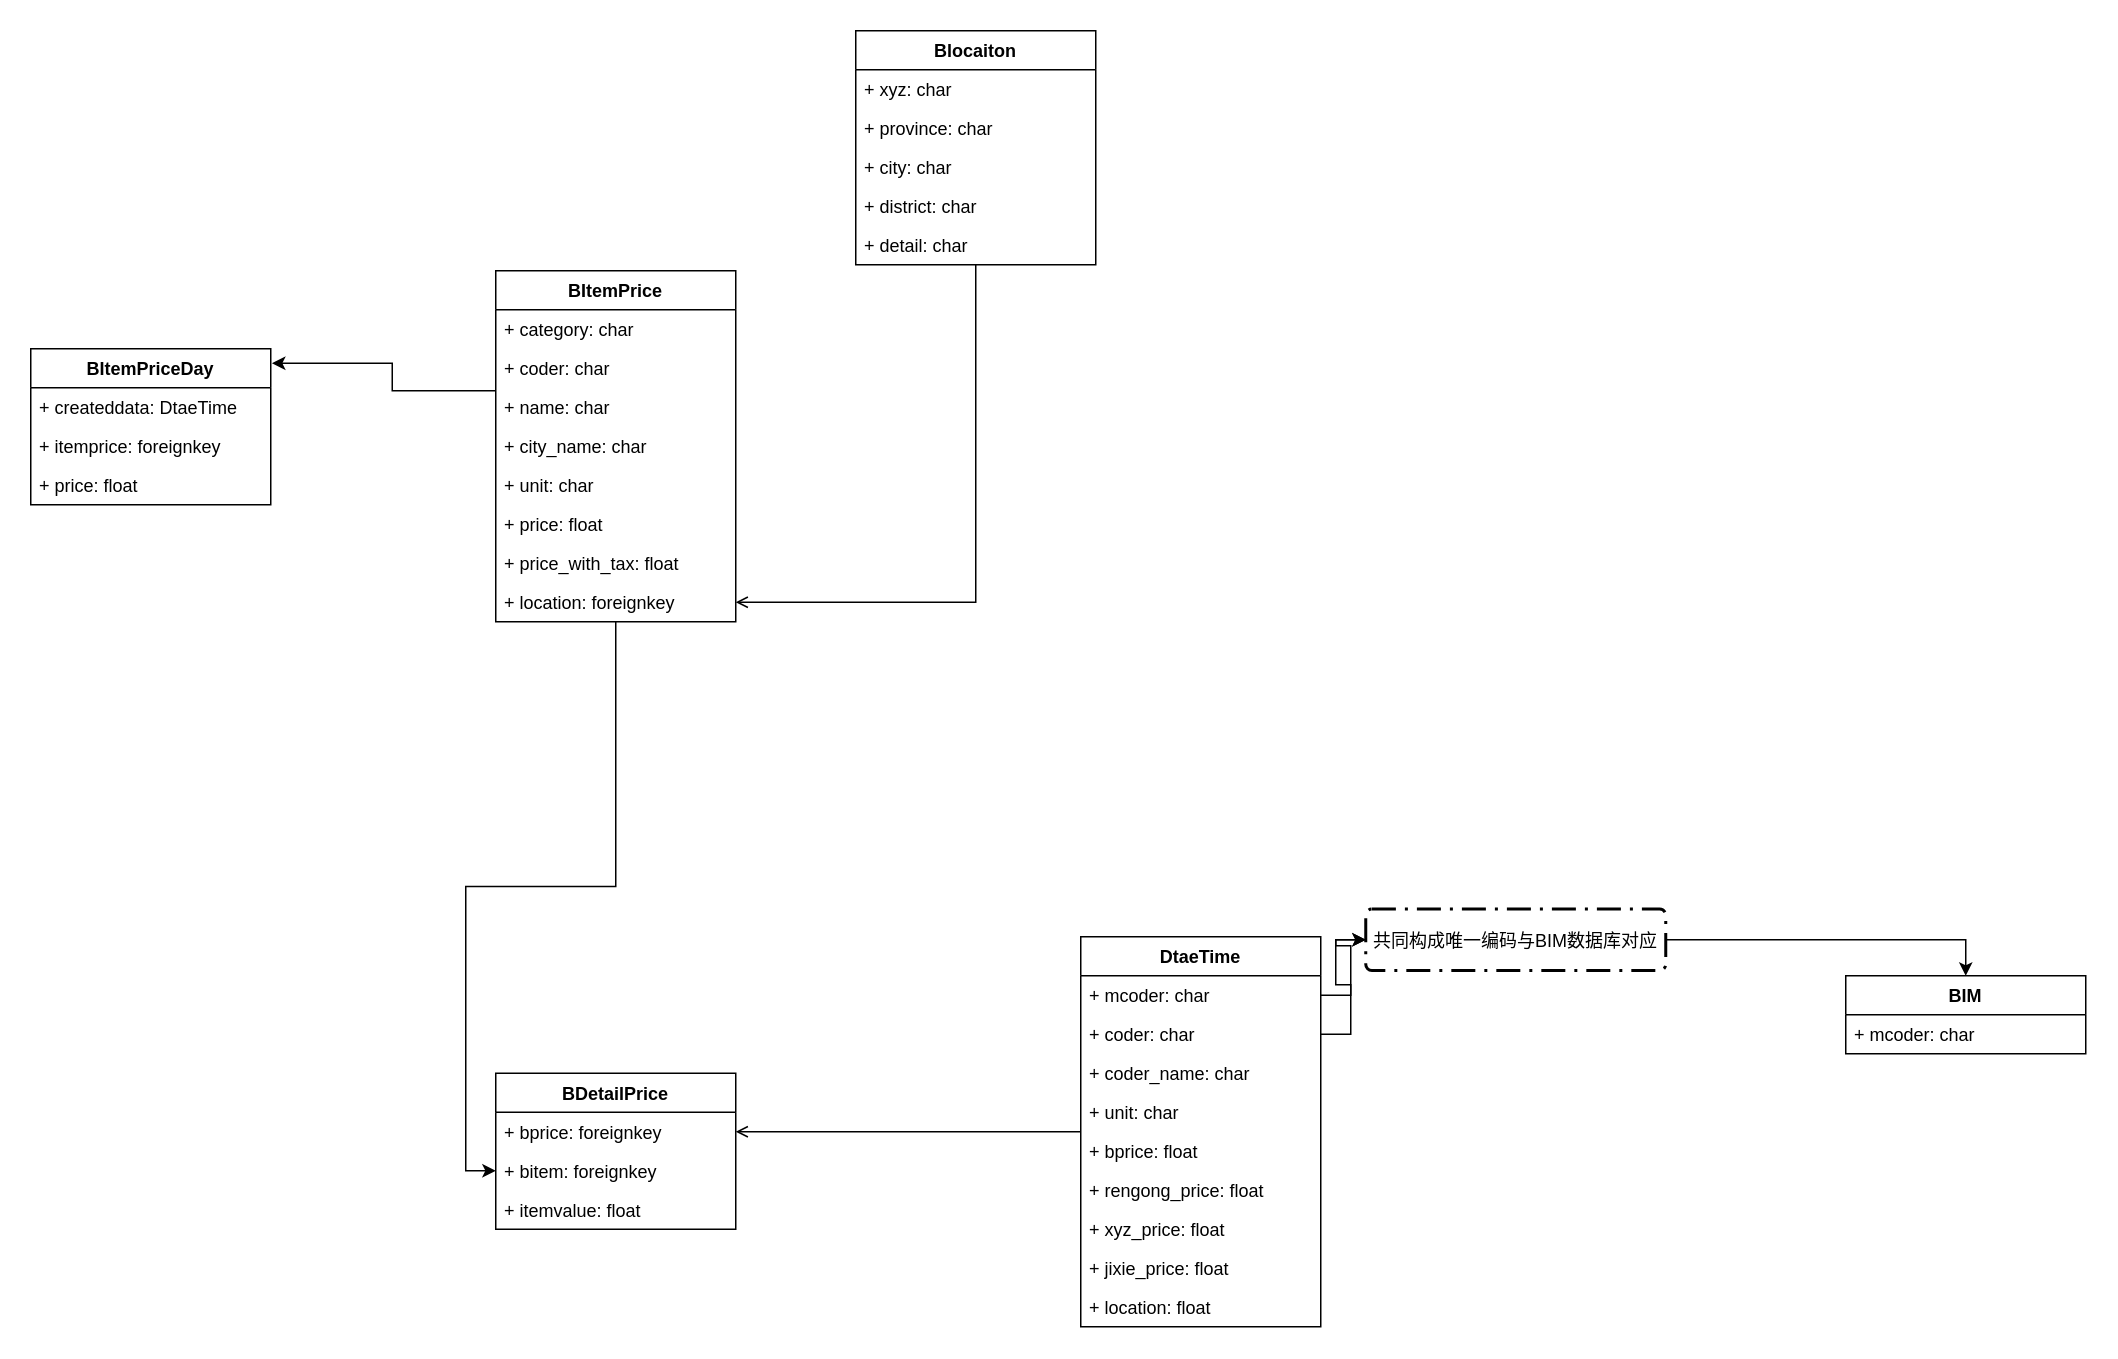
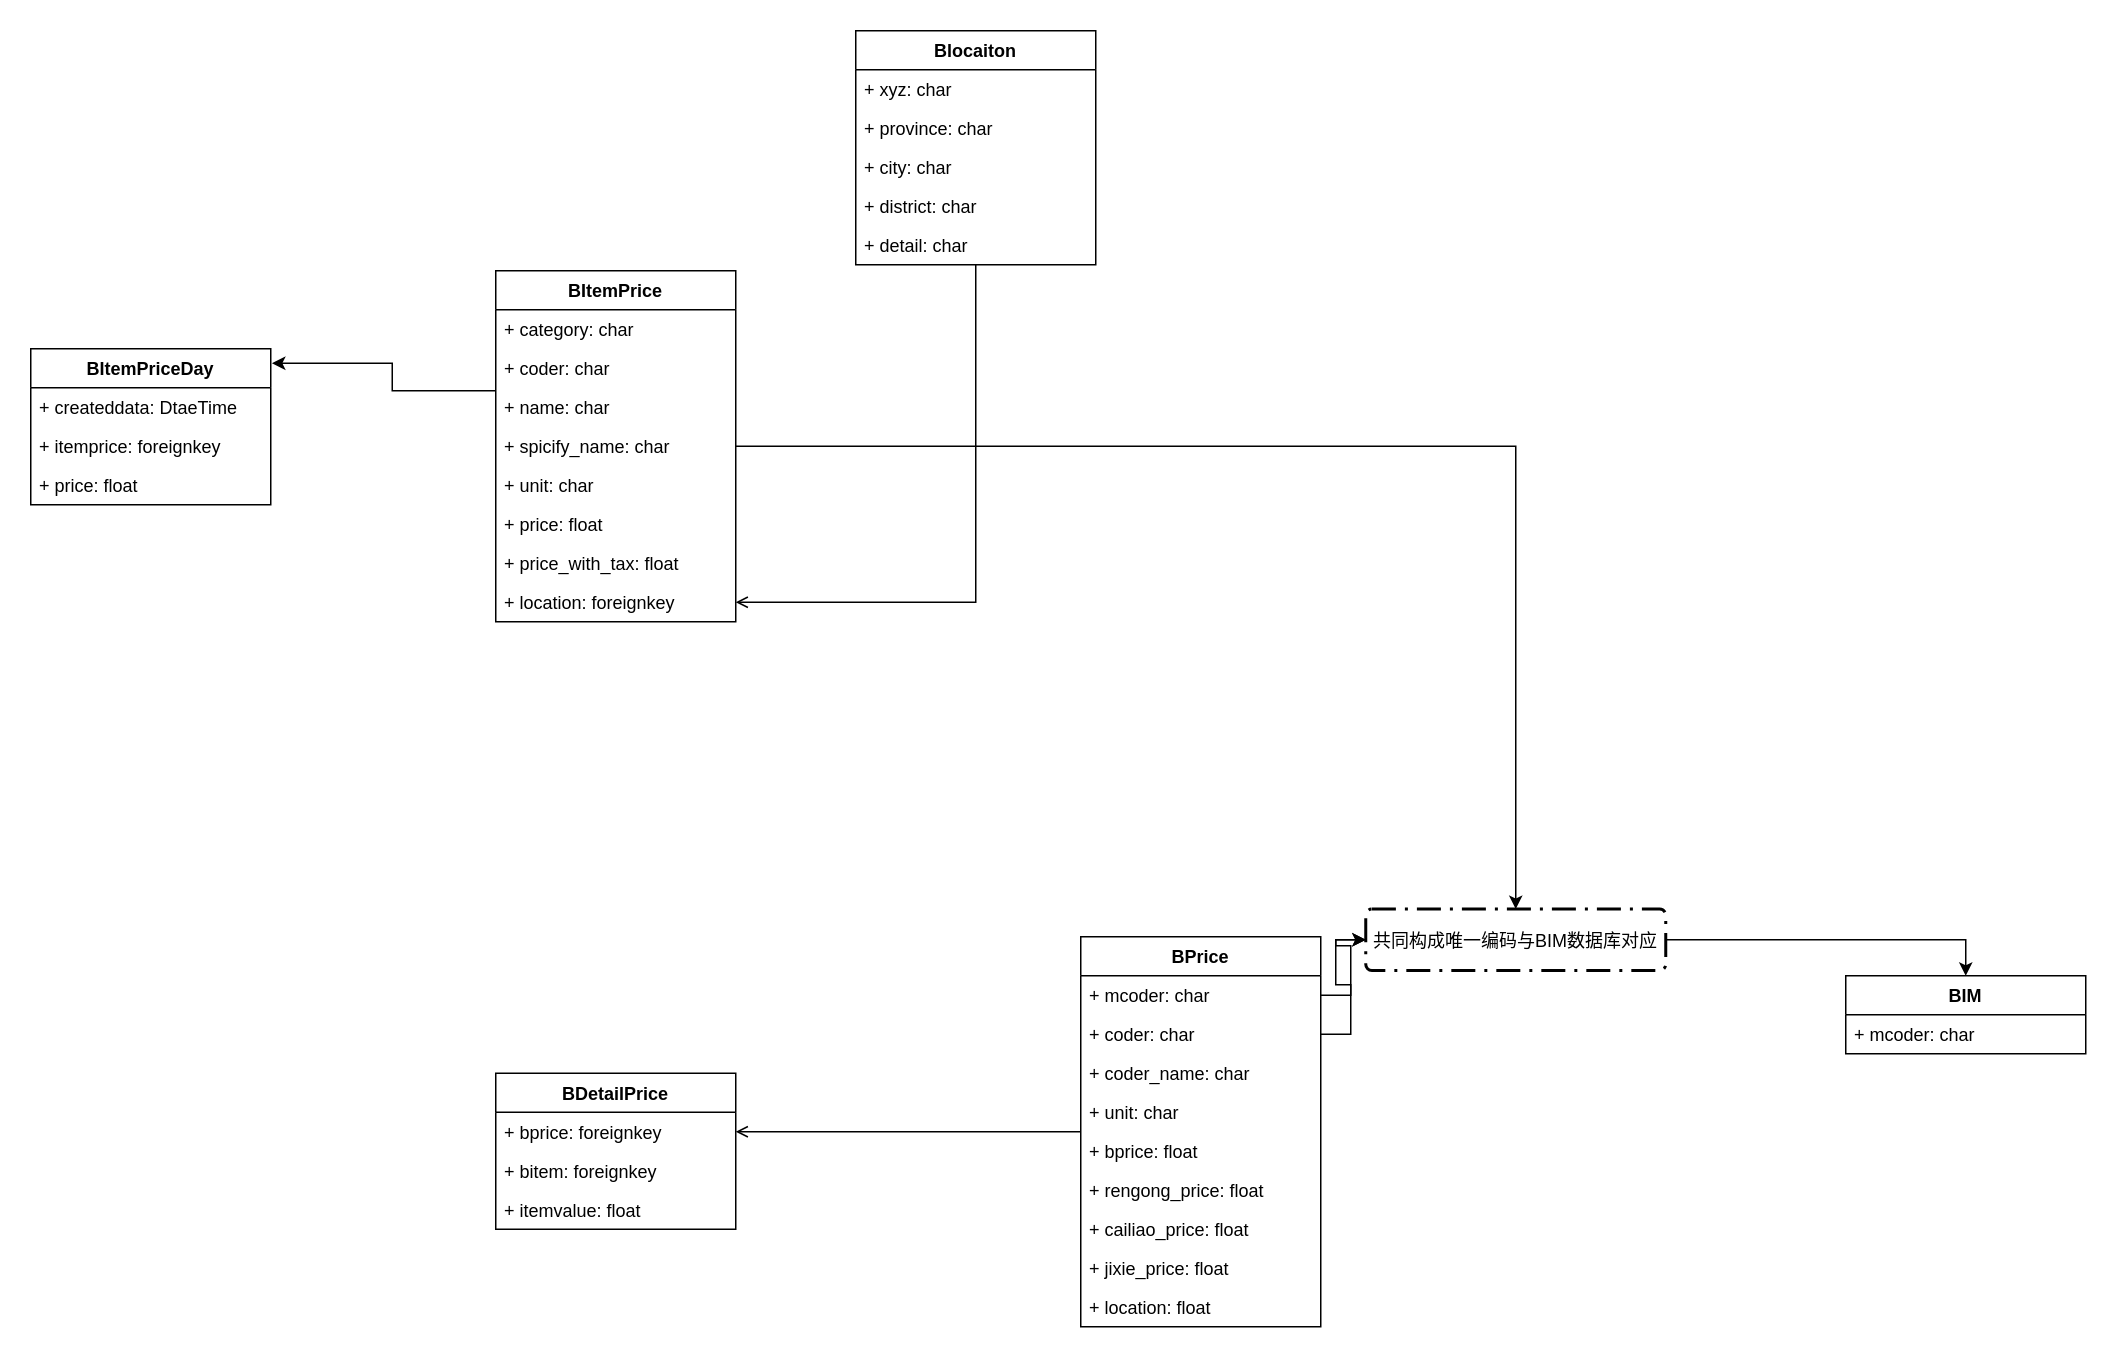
node "+ city_name: char": label "+ city_name: char" -> "+ spicify_name: char"
edge "BItemPrice" -> "+ bitem: foreignkey": now "BItemPrice" -> "共同构成唯一编码与BIM数据库对应"
node "DtaeTime": label "DtaeTime" -> "BPrice"
node "+ xyz_price: float": label "+ xyz_price: float" -> "+ cailiao_price: float"
